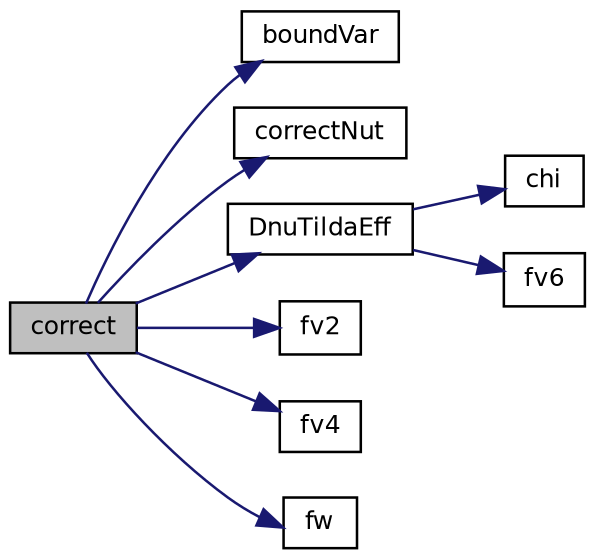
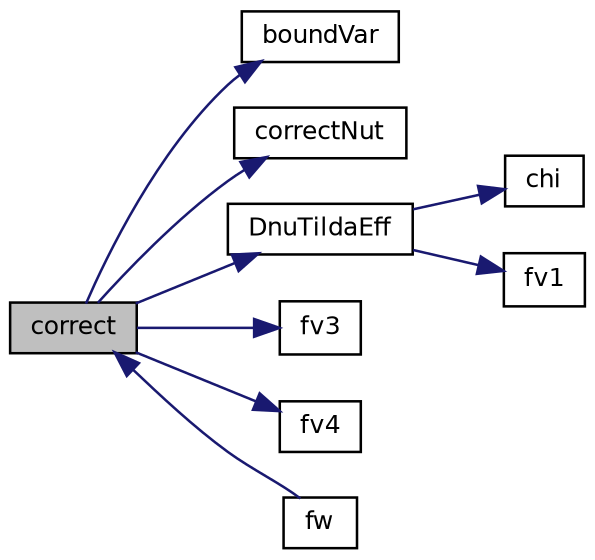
node "fv6": label "fv6" -> "fv1"
node "fv2": label "fv2" -> "fv3"
edge "correct" -> "fw": reversed
